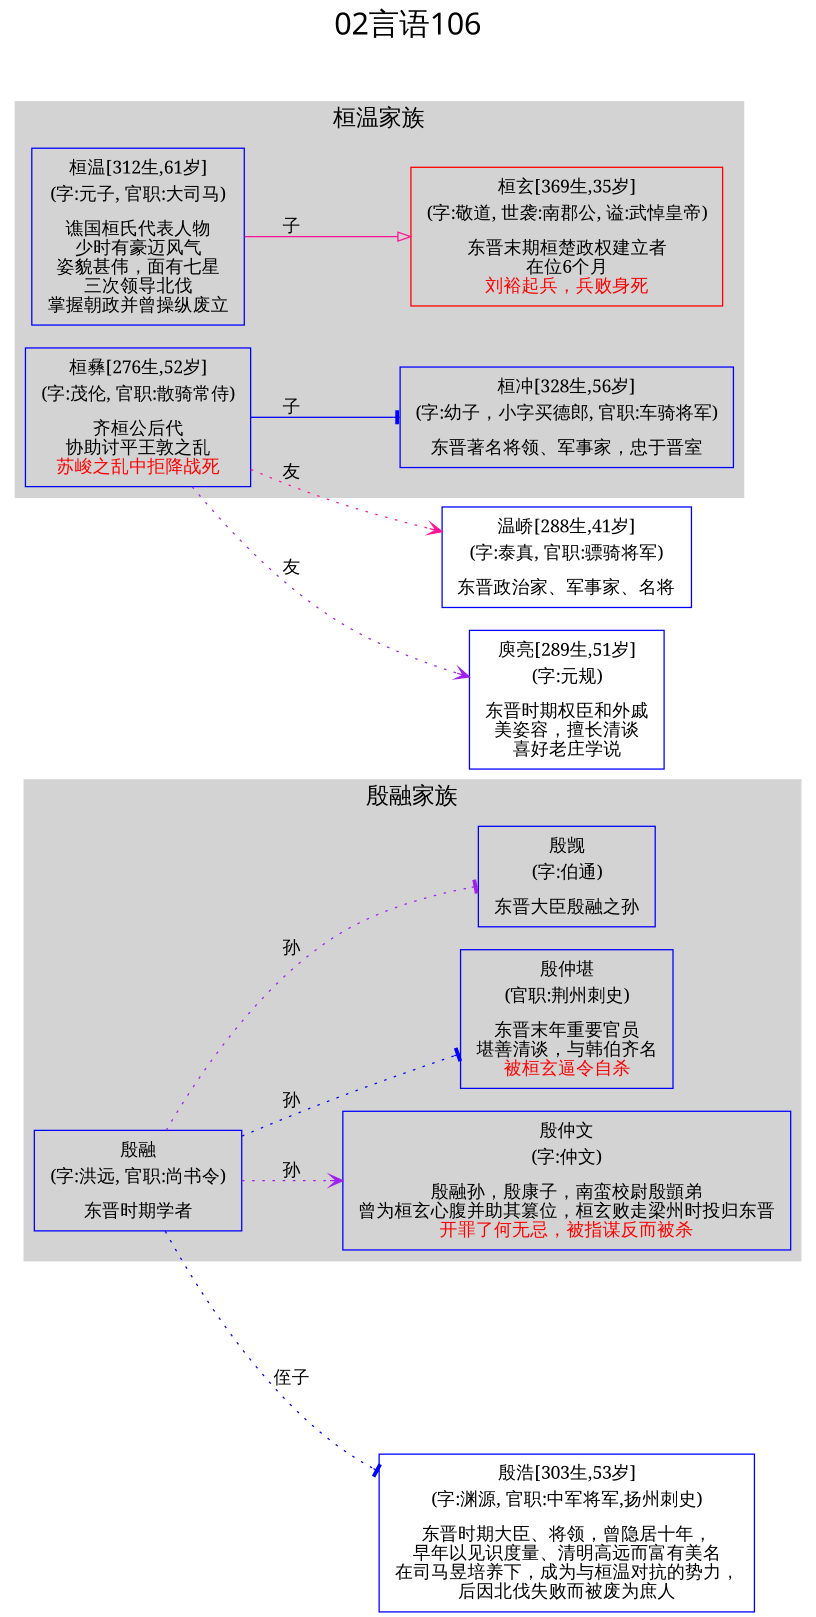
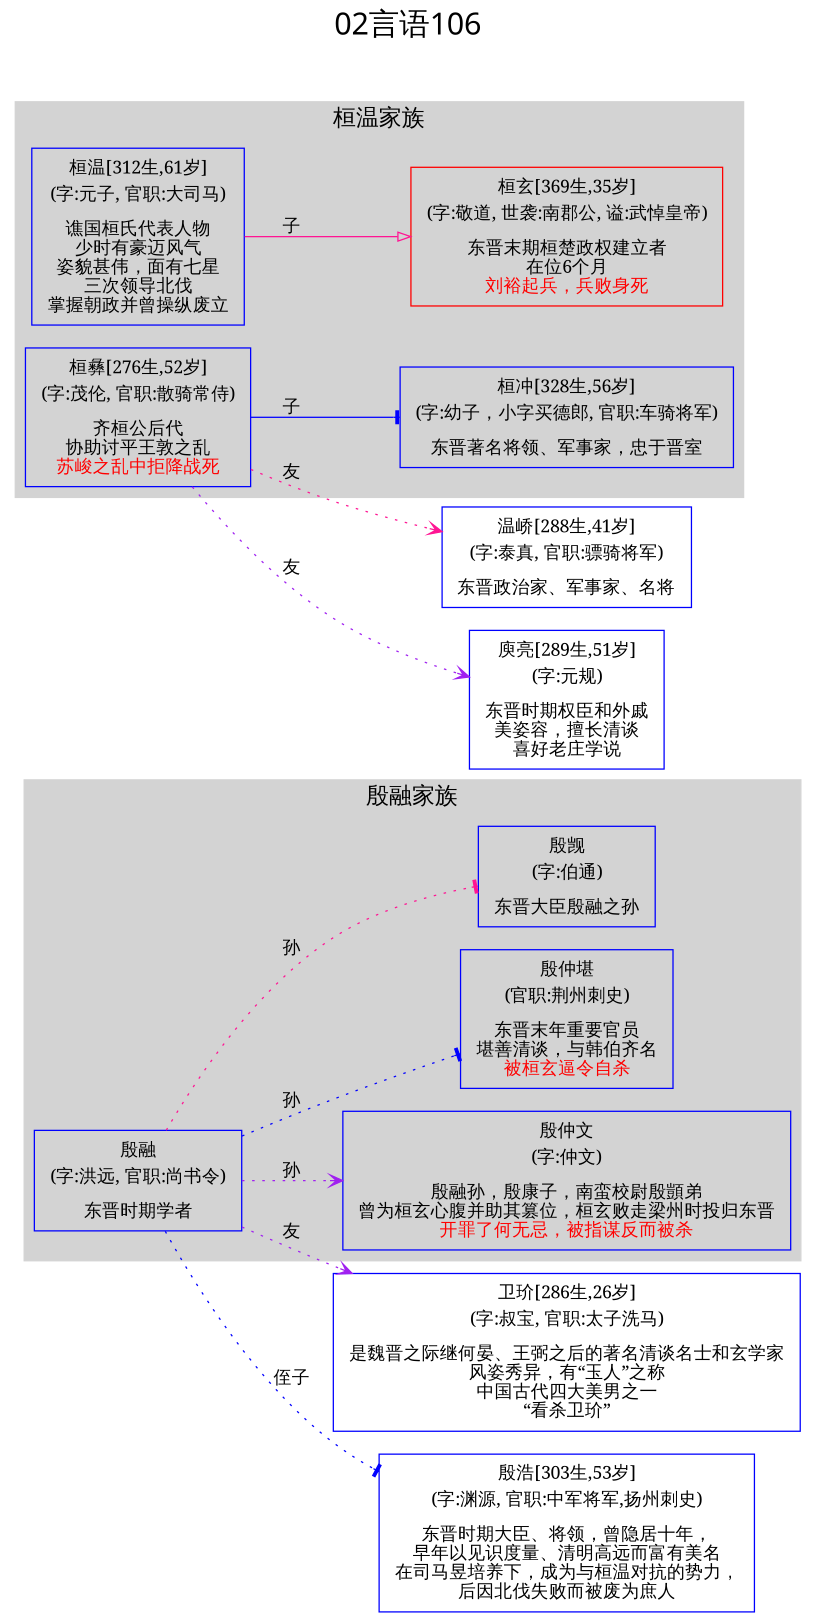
edge "殷融" -> "殷觊": color purple -> deeppink
node "卫玠[286生,26岁]": added
